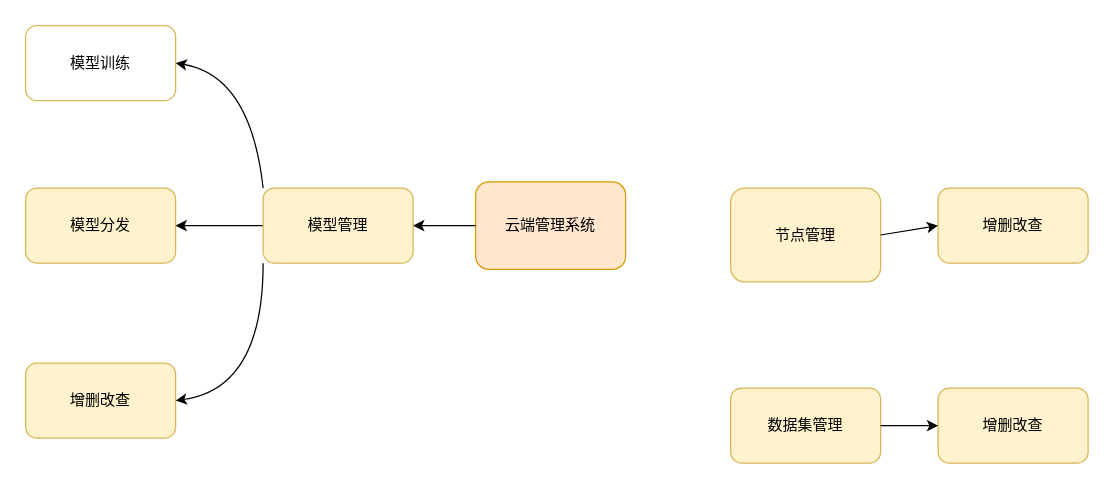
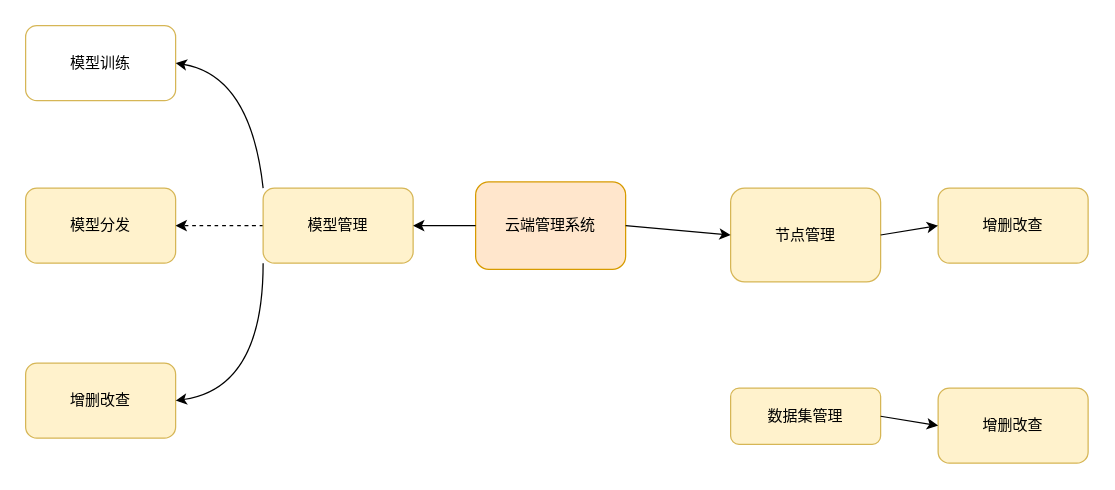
edge "模型管理" -> "模型分发": style solid -> dashed
edge "云端管理系统" -> "节点管理": added
node "数据集管理": size 150x75 -> 150x56
